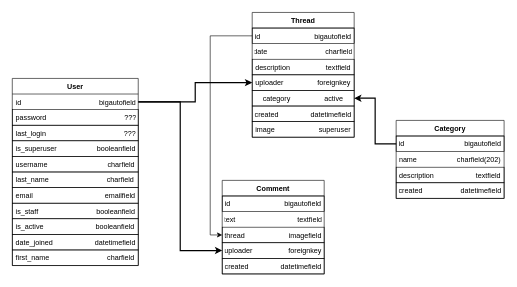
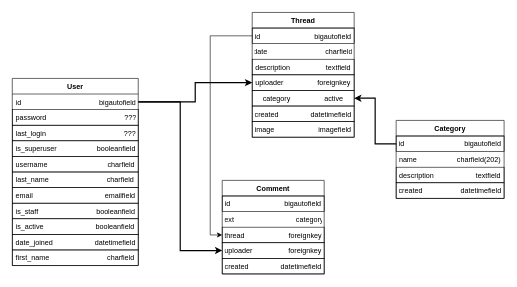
node "image superuser": label "image superuser" -> "image imagefield"
node "text textfield": label "text textfield" -> "text category"
node "thread imagefield": label "thread imagefield" -> "thread foreignkey"
